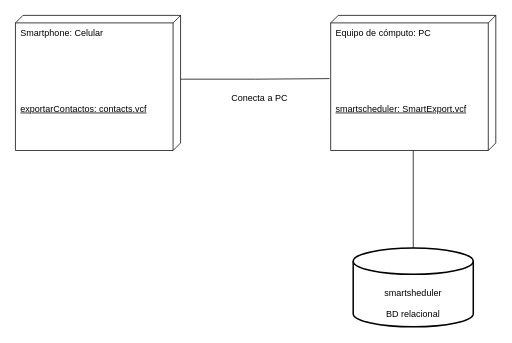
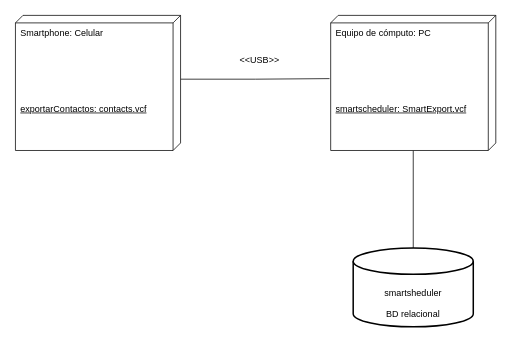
node "<<USB>>": added
node "Conecta a PC": removed
